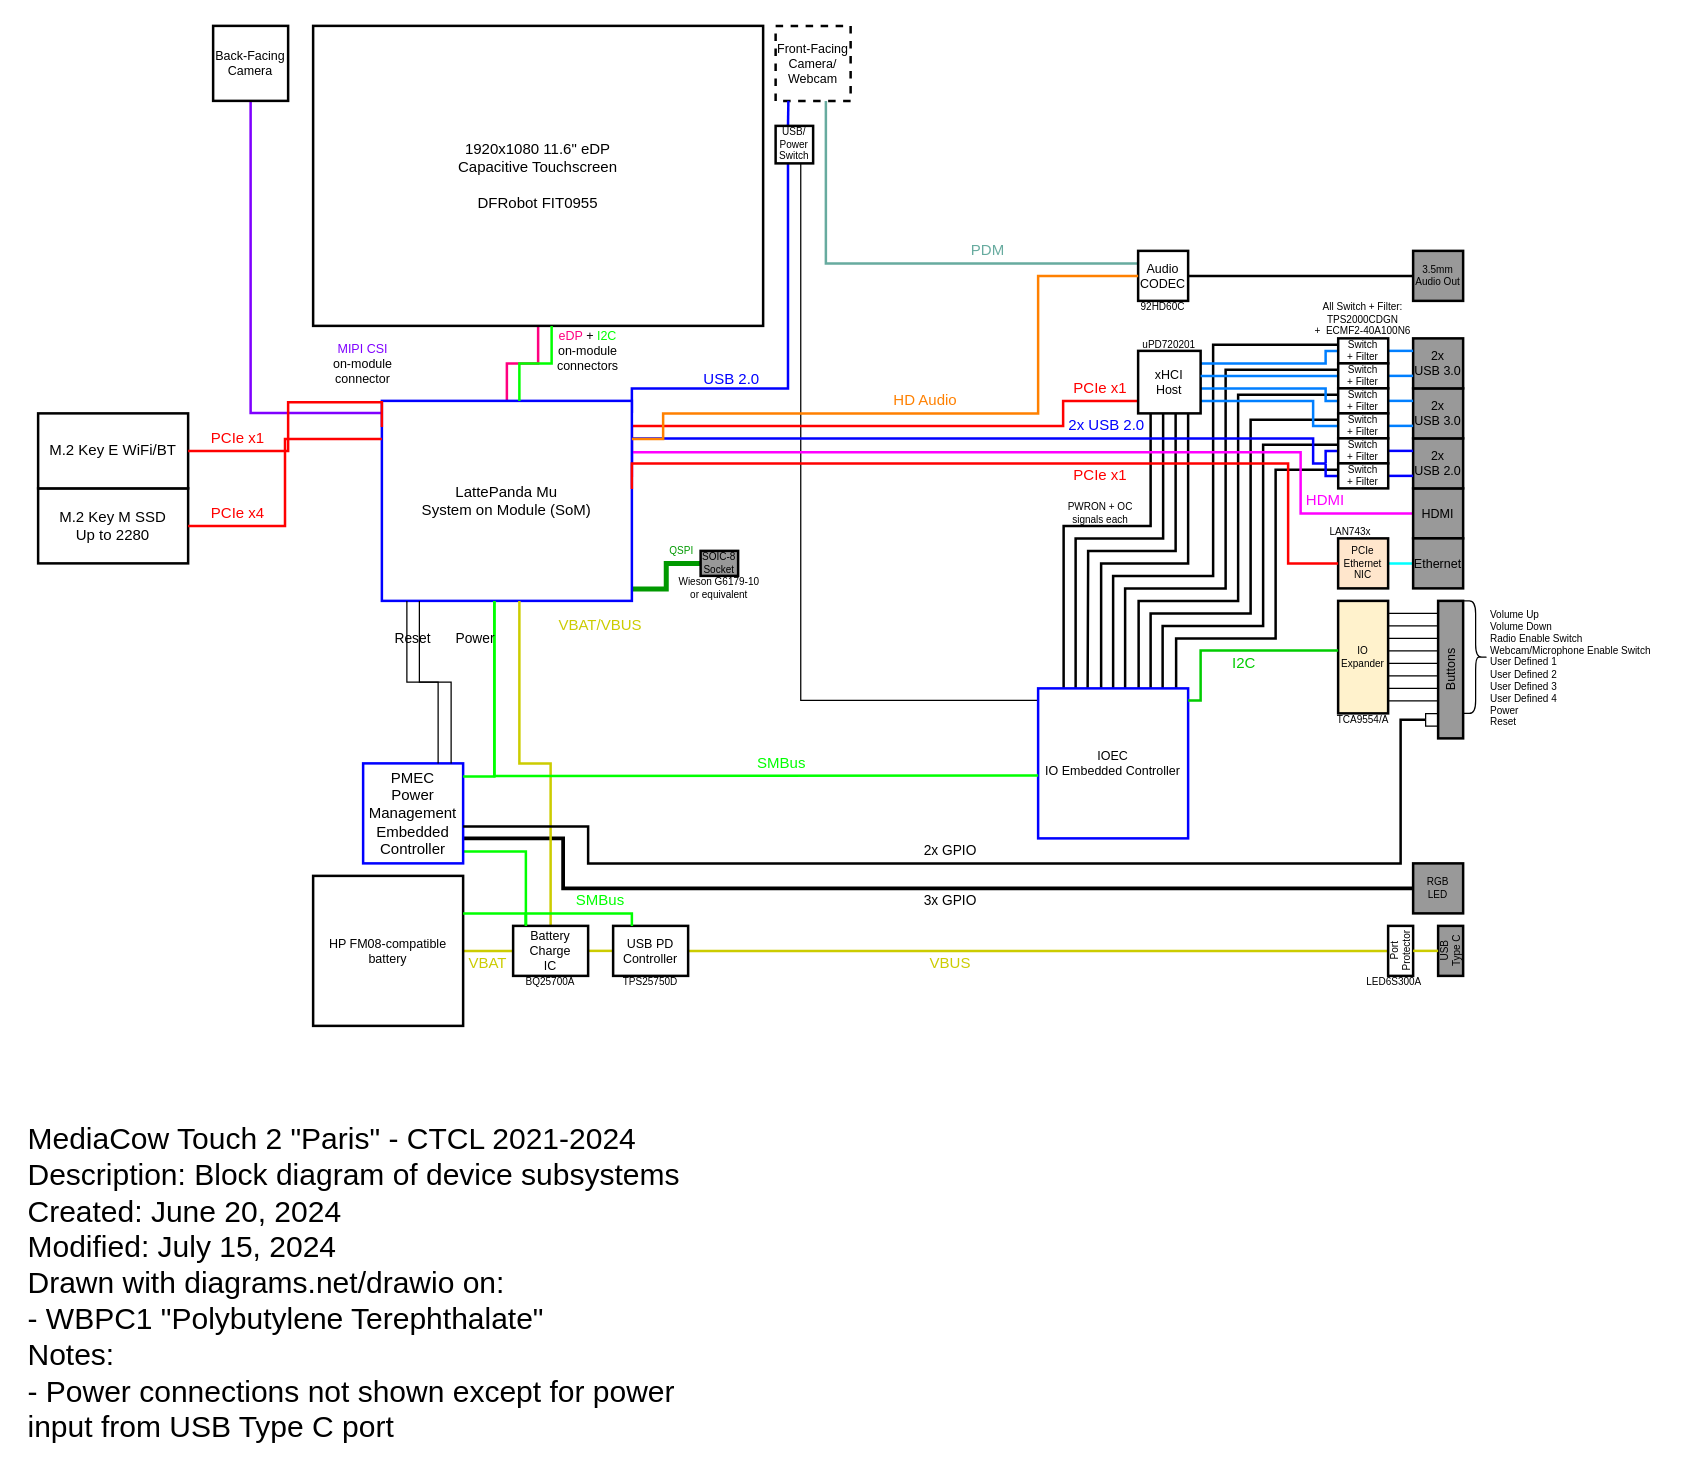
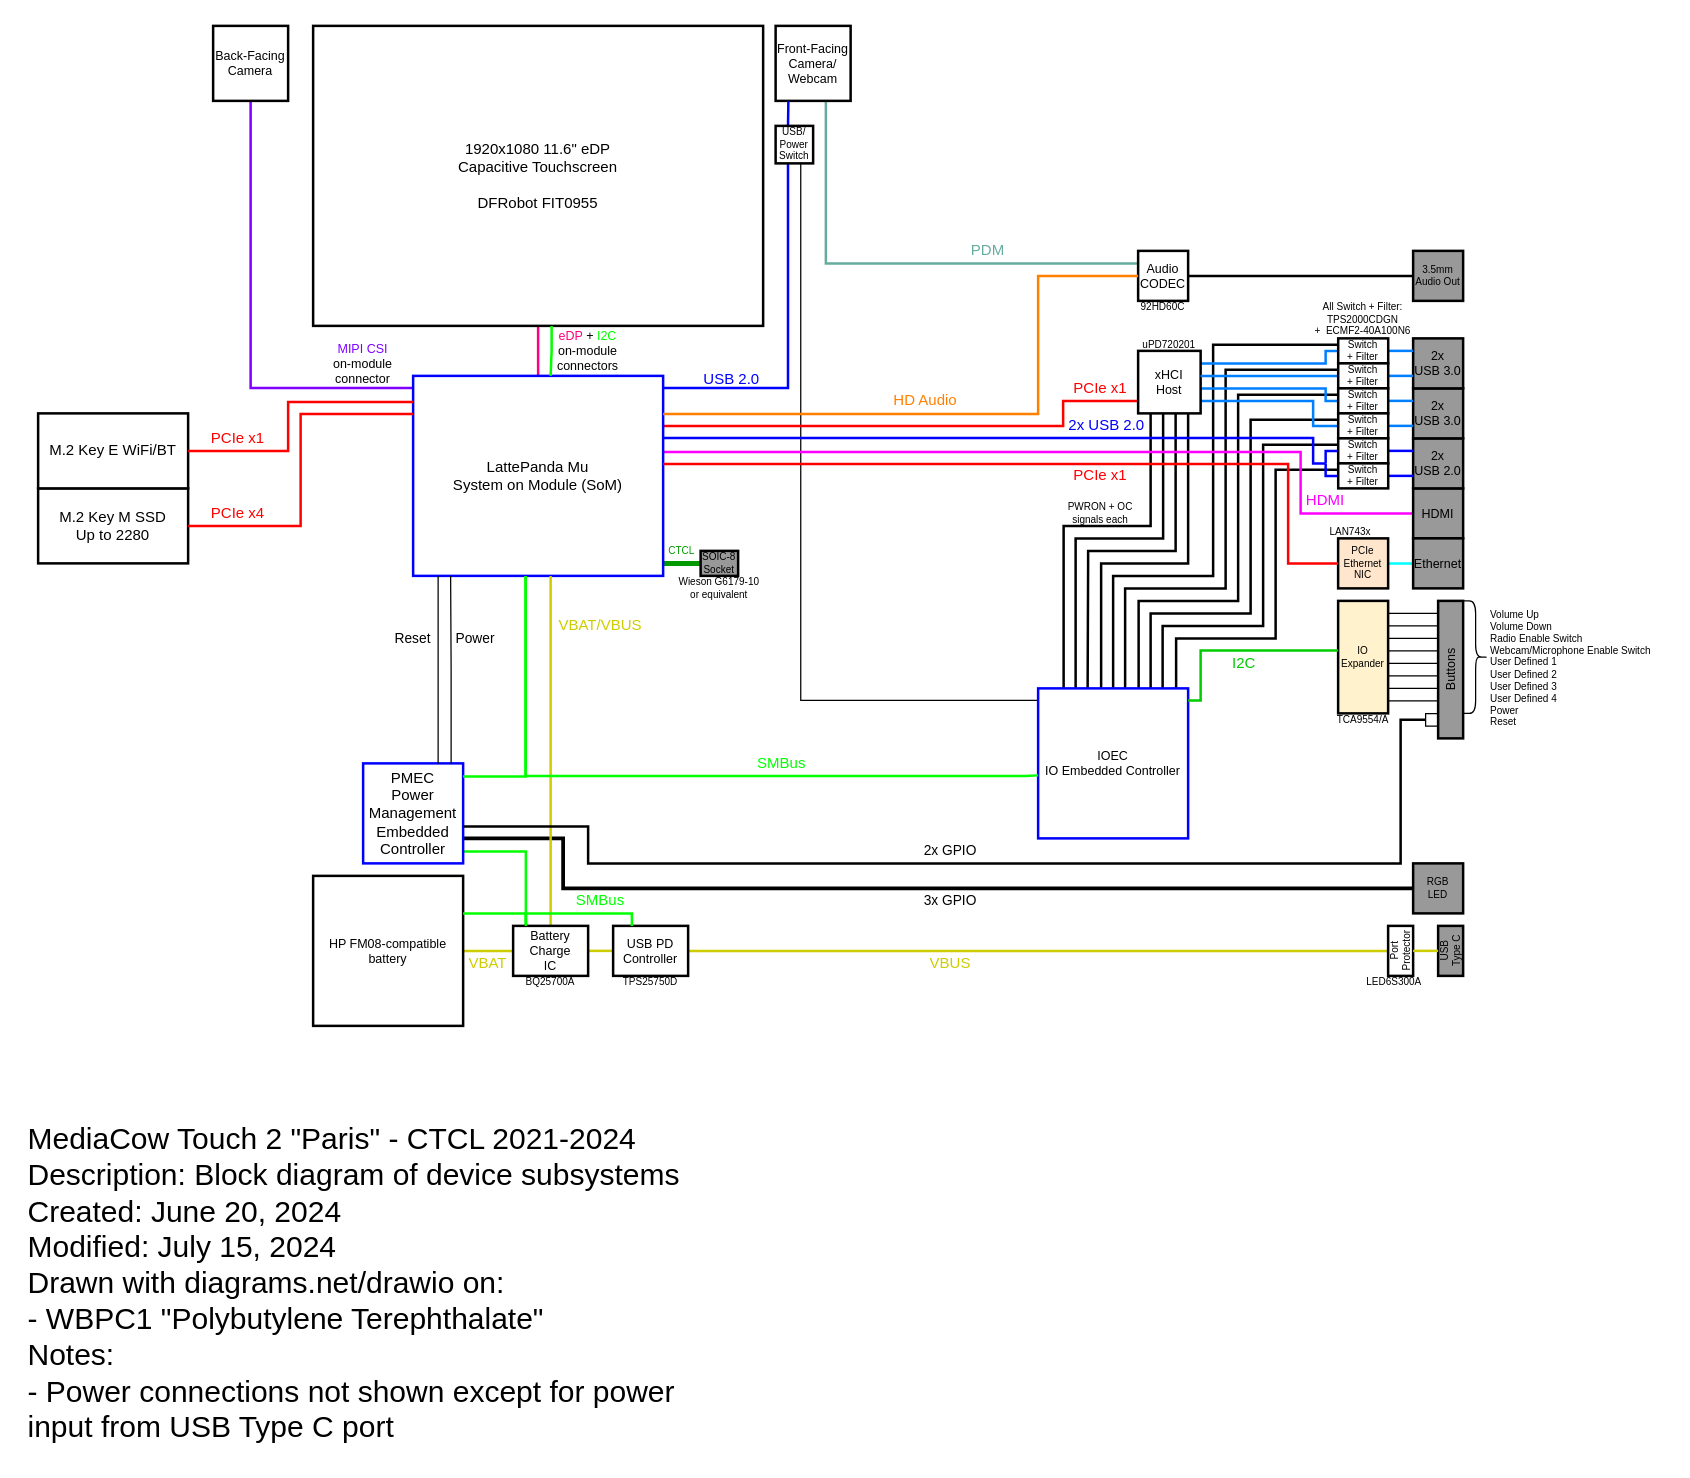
node "Front-Facing Camera/ Webcam": style dashed -> solid
node "LattePanda Mu System on Module (SoM)": moved (507, 501) -> (538, 476)
node "QSPI": label "QSPI" -> "CTCL"
